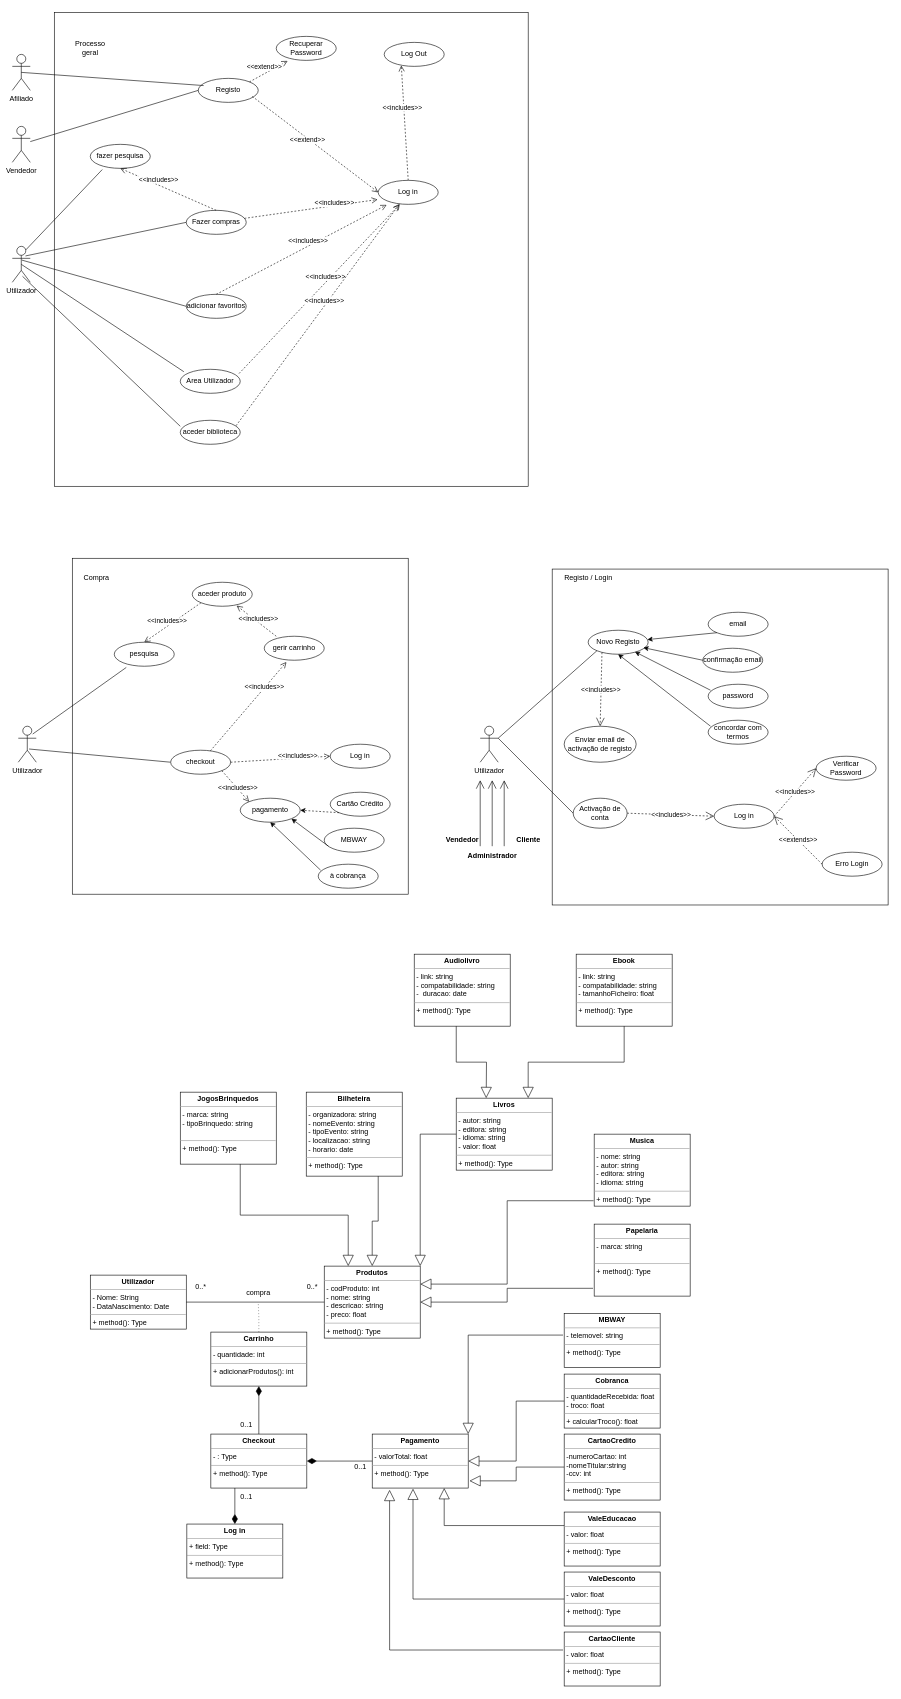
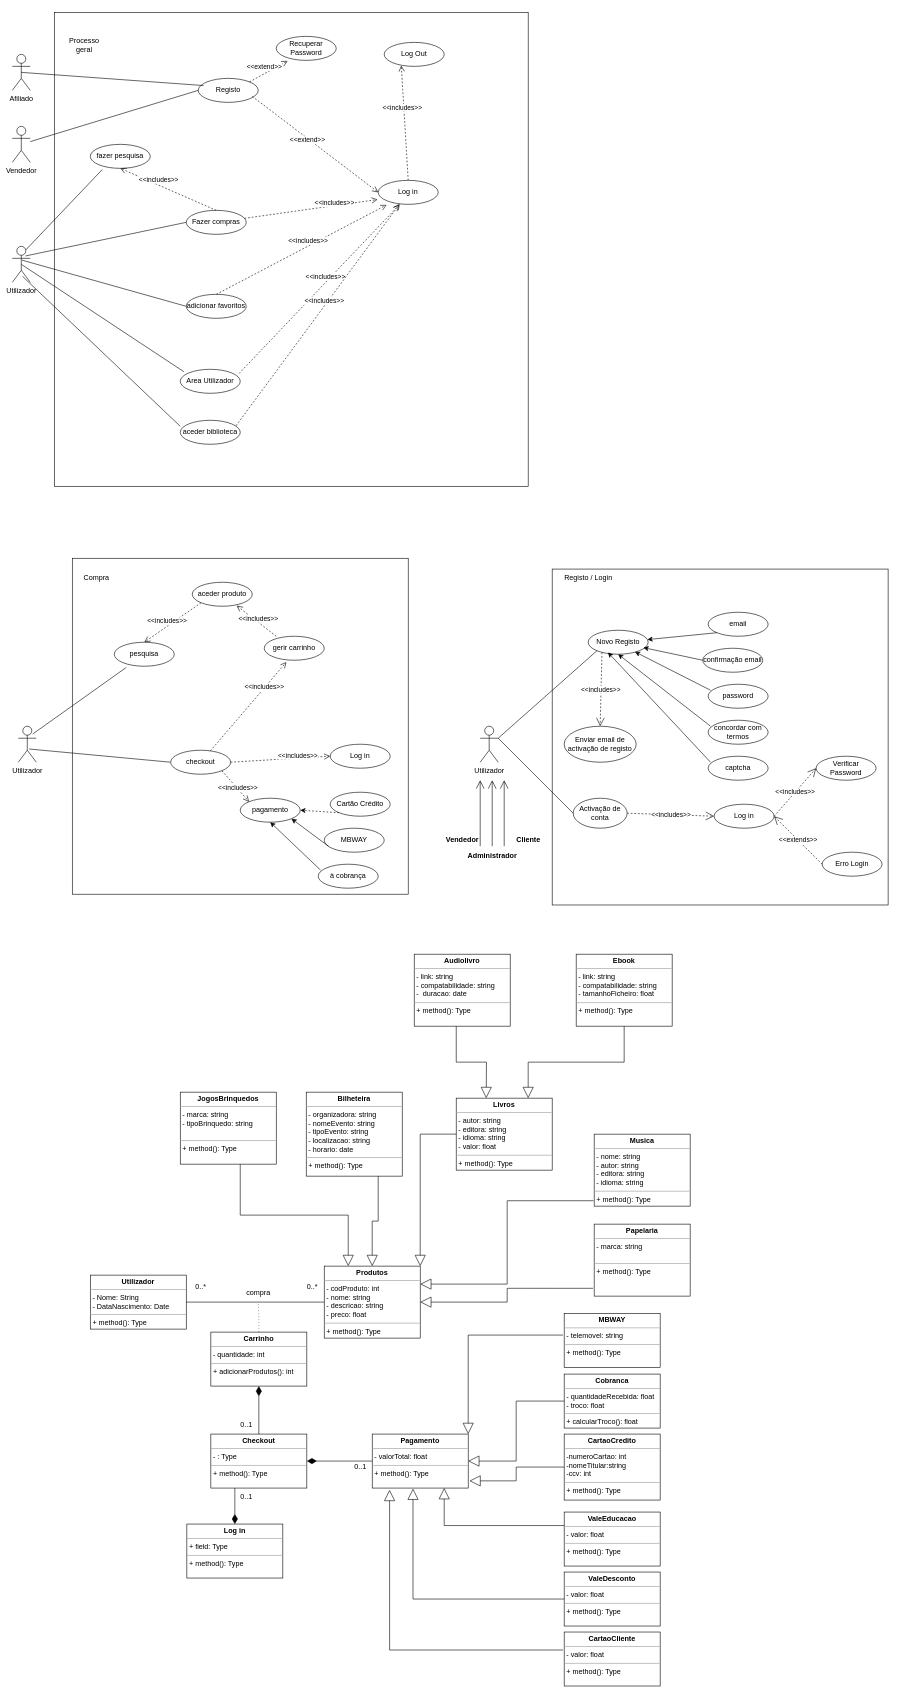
node "Processo geral": moved (90, 48) -> (84, 45)
edge "captcha" -> "Novo Registo": added
node "captcha": added
